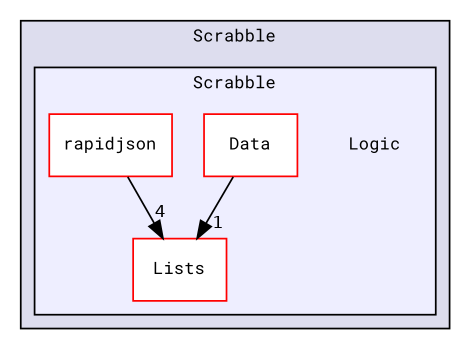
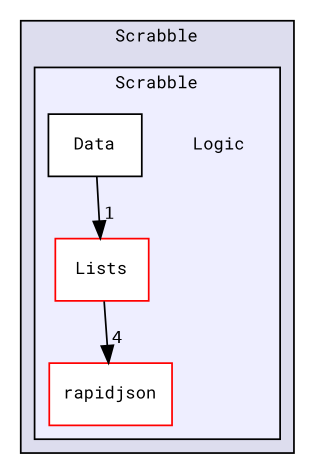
node "Data": color red -> black
edge "rapidjson" -> "Lists": reversed
